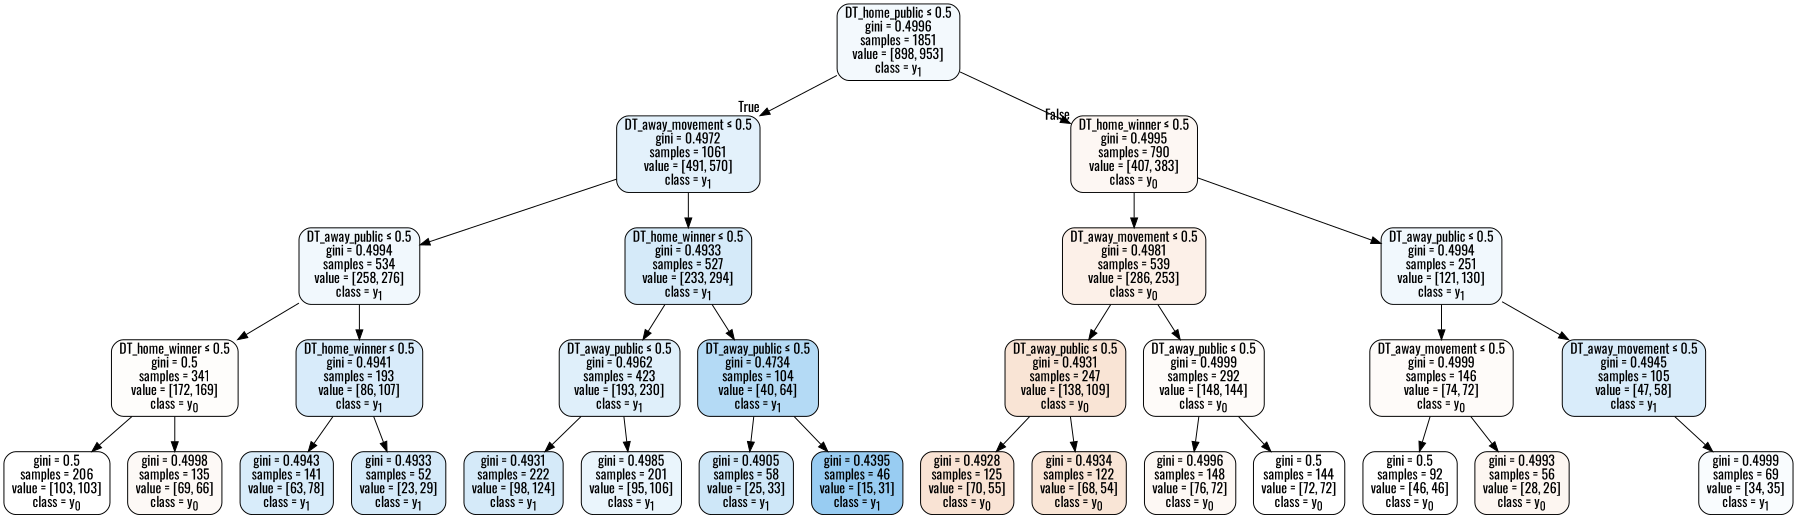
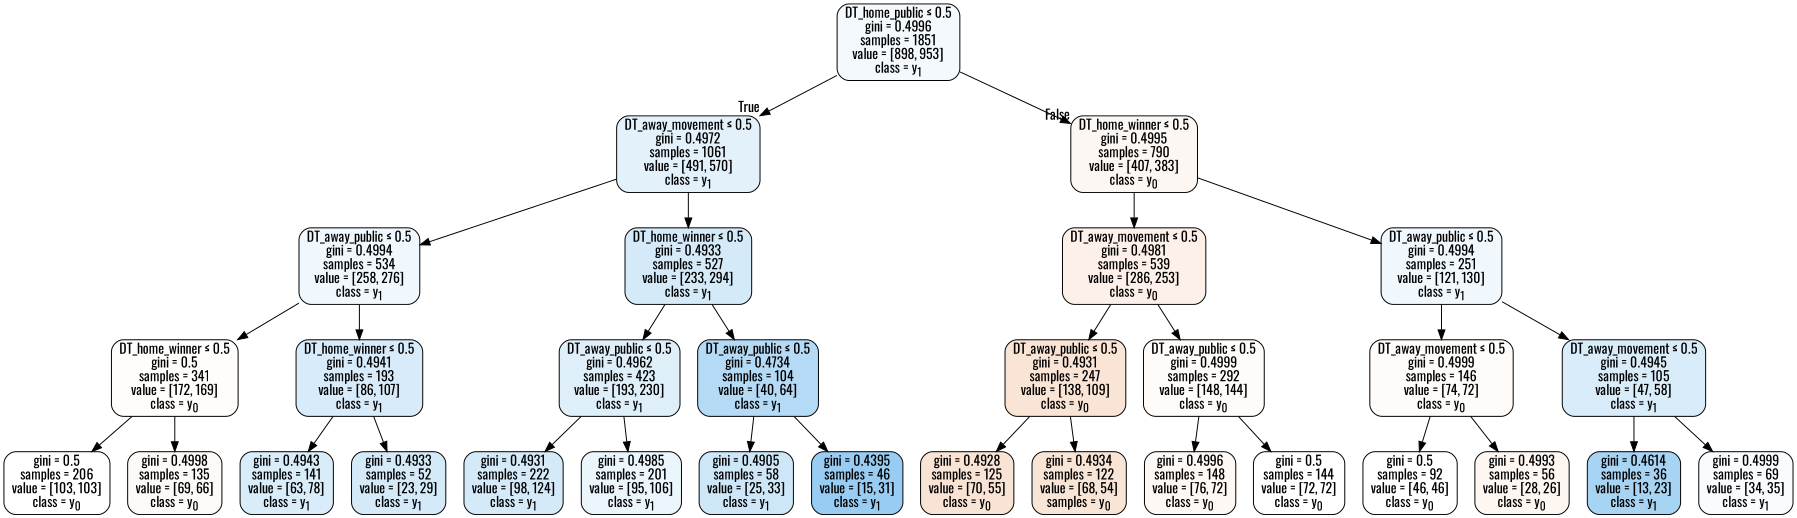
node "gini = 0.4614": added
node "gini = 0.4934": text "class = y" -> "samples = y"
